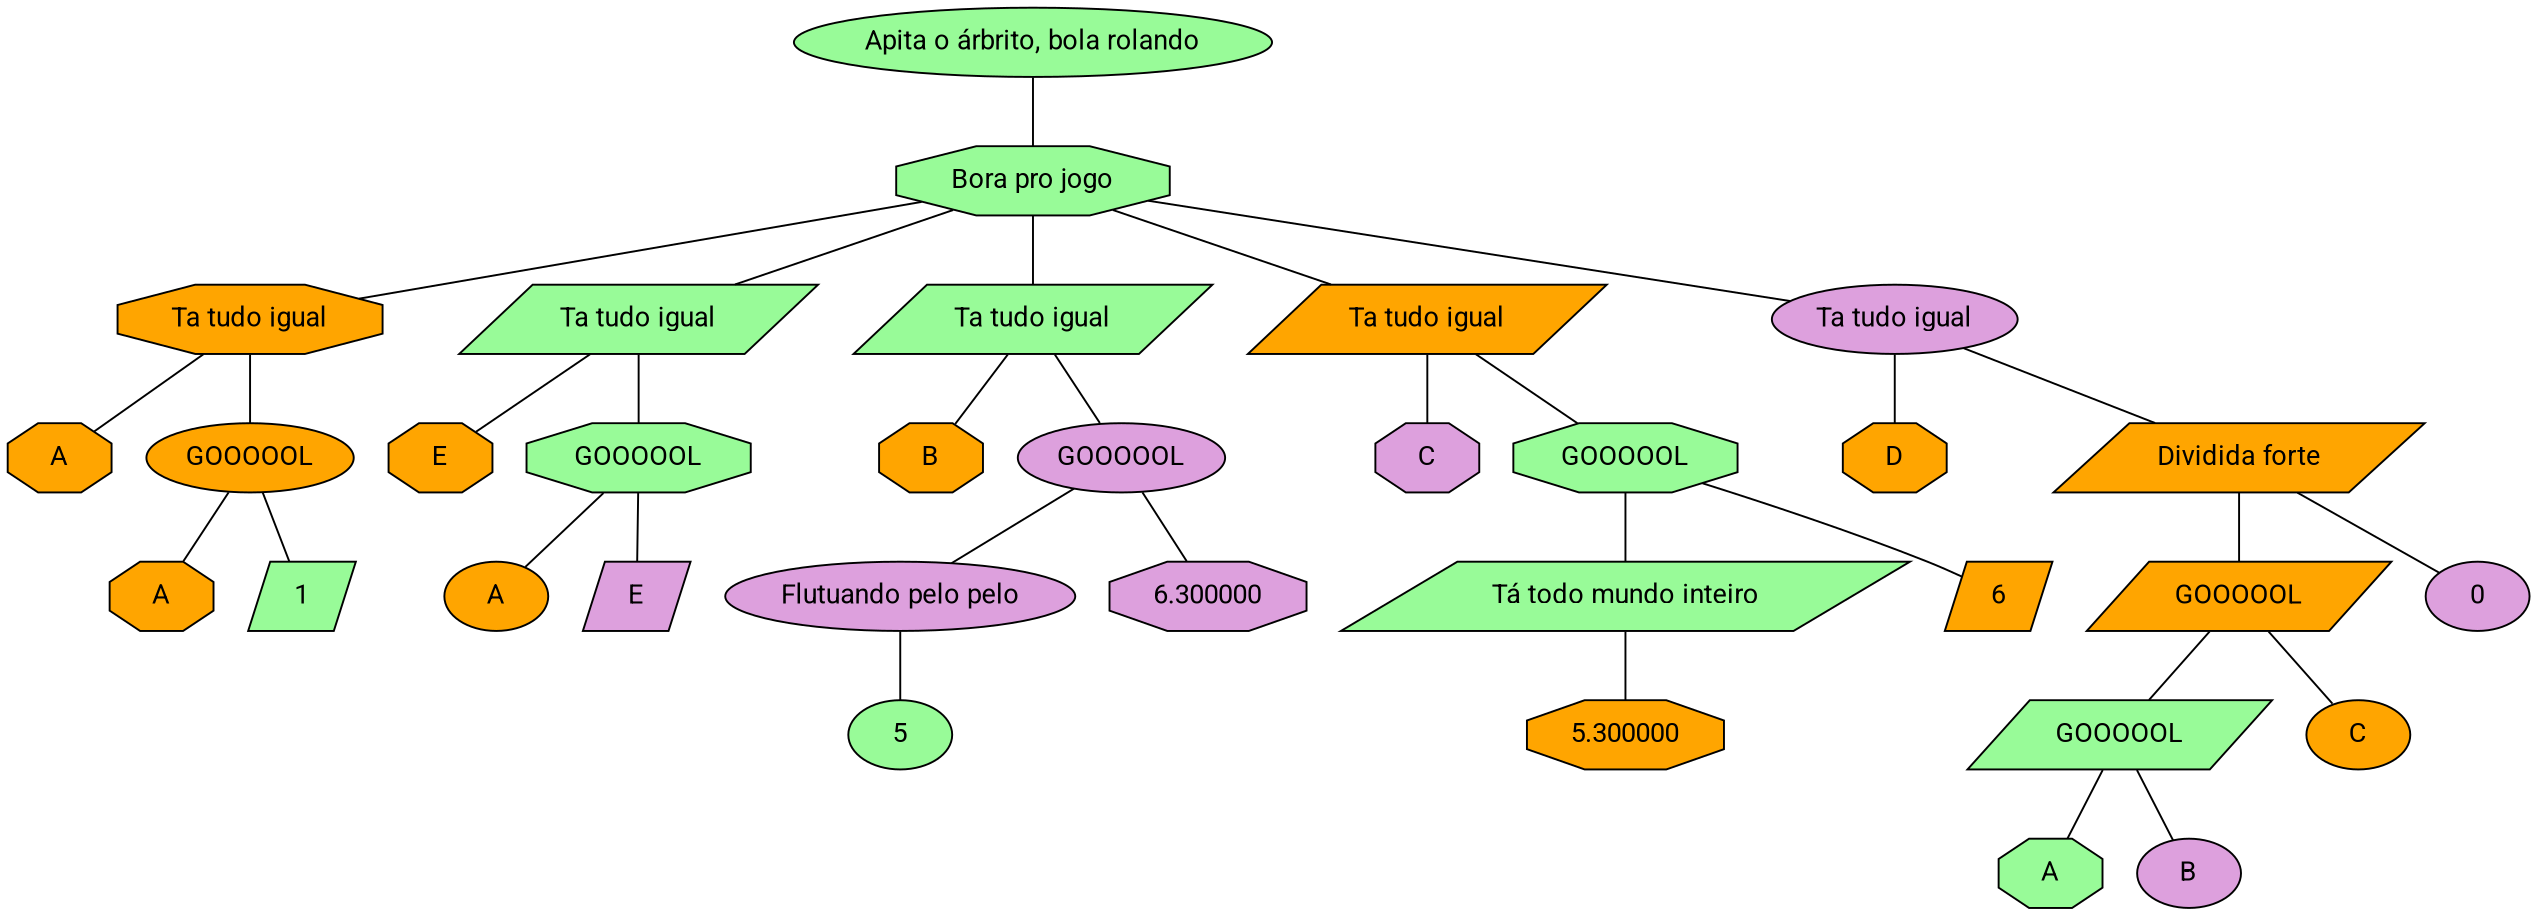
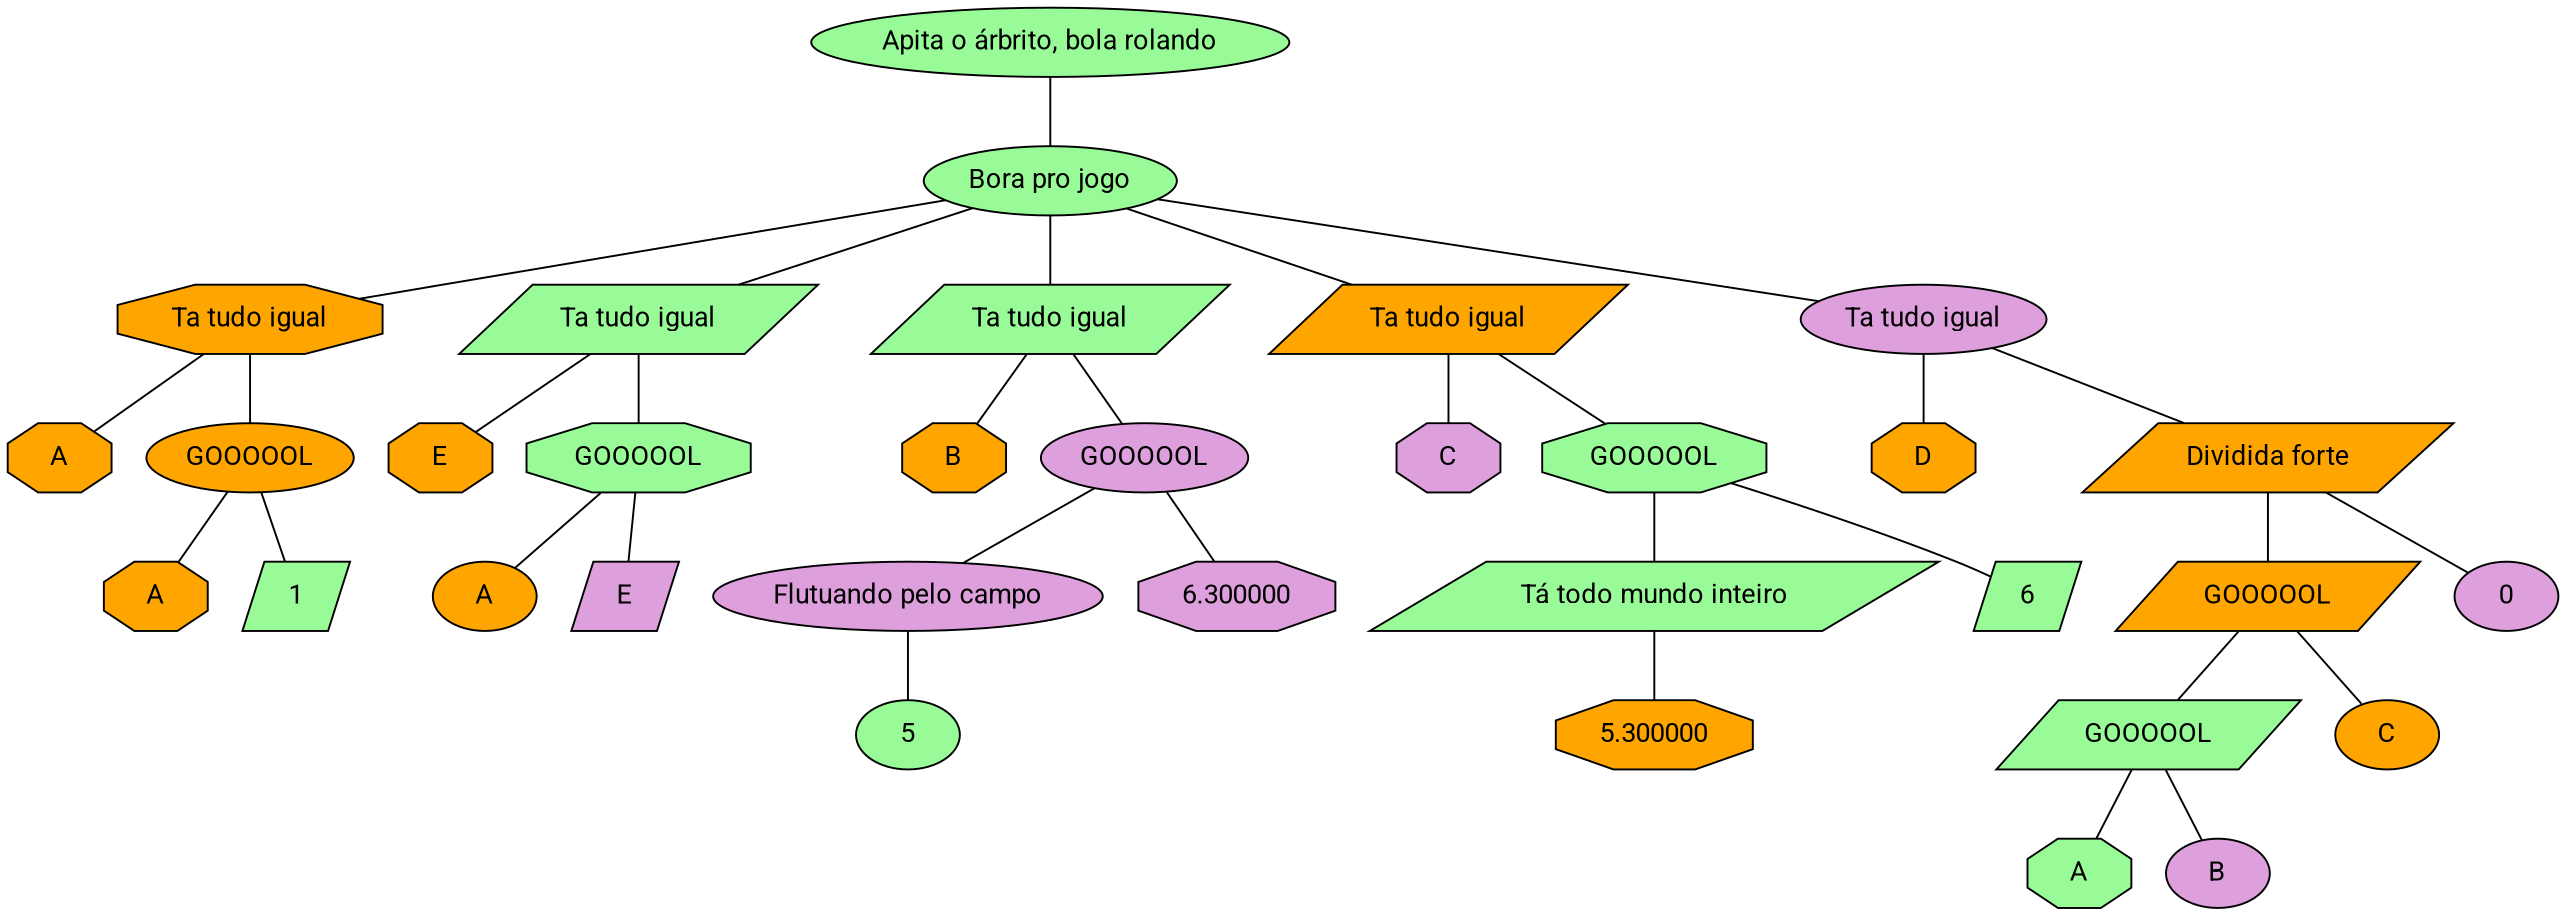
node "Bora pro jogo": shape octagon -> ellipse
node "Flutuando pelo pelo": label "Flutuando pelo pelo" -> "Flutuando pelo campo"
node "6": fillcolor orange -> palegreen
